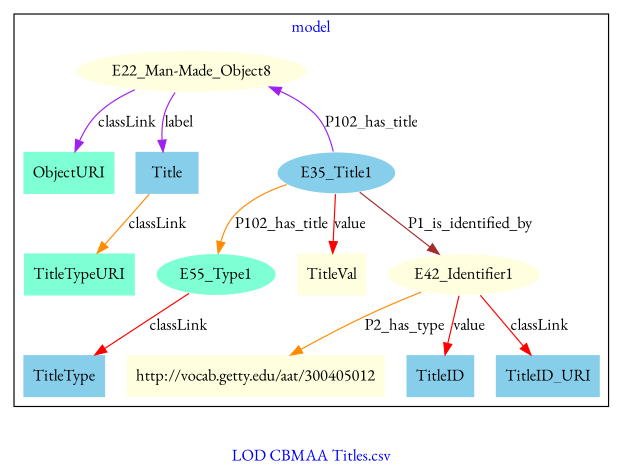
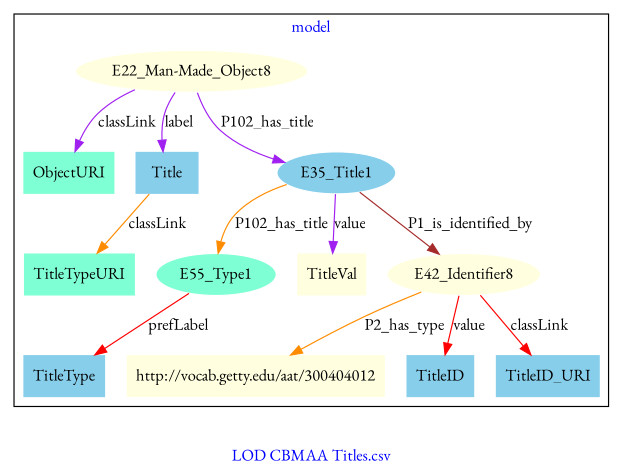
edge "E35_Title1" -> "E22_Man-Made_Object8": reversed
edge "E35_Title1" -> "TitleVal": color red -> purple
node "E42_Identifier1": label "E42_Identifier1" -> "E42_Identifier8"
edge "E55_Type1" -> "TitleType": label "classLink" -> "prefLabel"
node "http://vocab.getty.edu/aat/300405012": label "http://vocab.getty.edu/aat/300405012" -> "http://vocab.getty.edu/aat/300404012"
